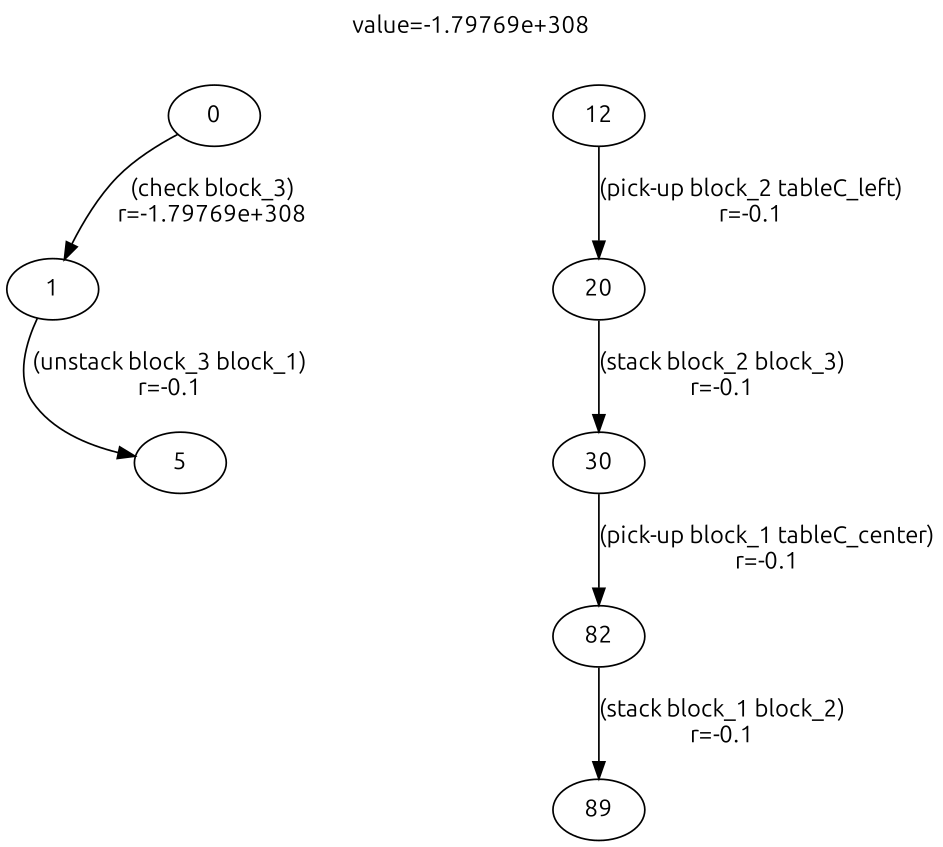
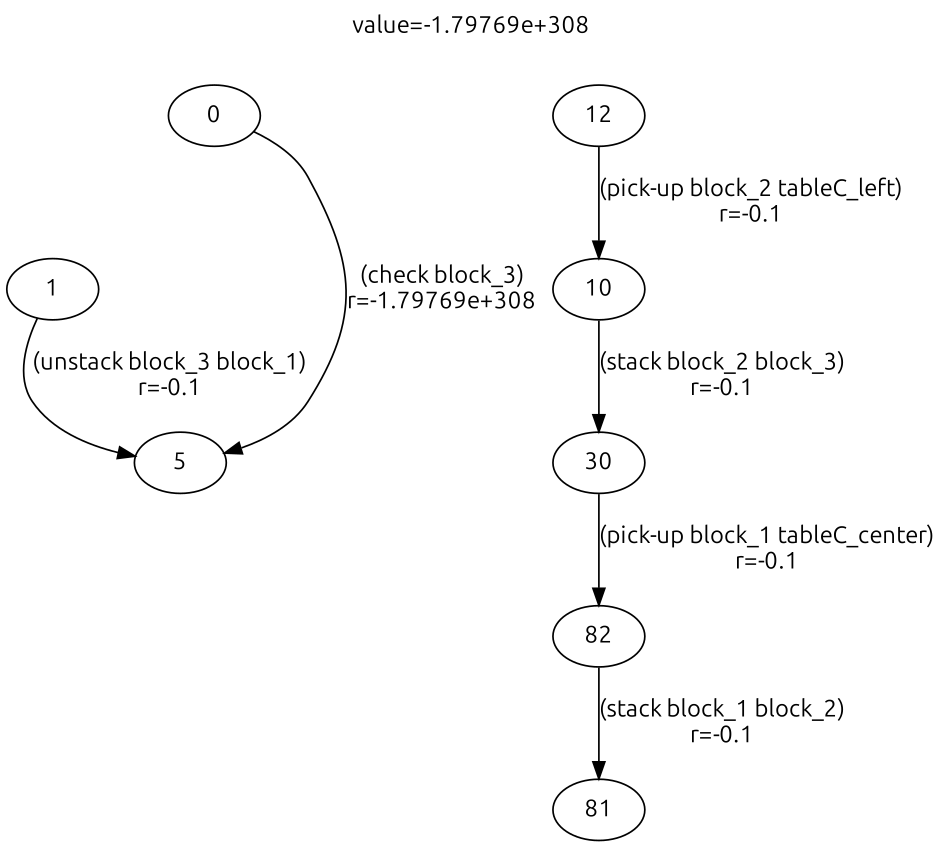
edge "0" -> "1": now "0" -> "5"
node "20": label "20" -> "10"
node "89": label "89" -> "81"
